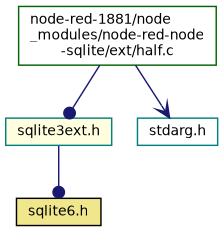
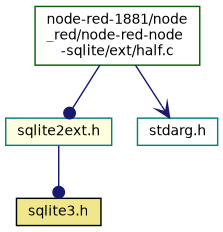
node "node-red-1881/node _modules/node-red-node -sqlite/ext/half.c": label "node-red-1881/node _modules/node-red-node -sqlite/ext/half.c" -> "node-red-1881/node _red/node-red-node -sqlite/ext/half.c"
node "sqlite3ext.h": label "sqlite3ext.h" -> "sqlite2ext.h"
node "sqlite6.h": label "sqlite6.h" -> "sqlite3.h"
